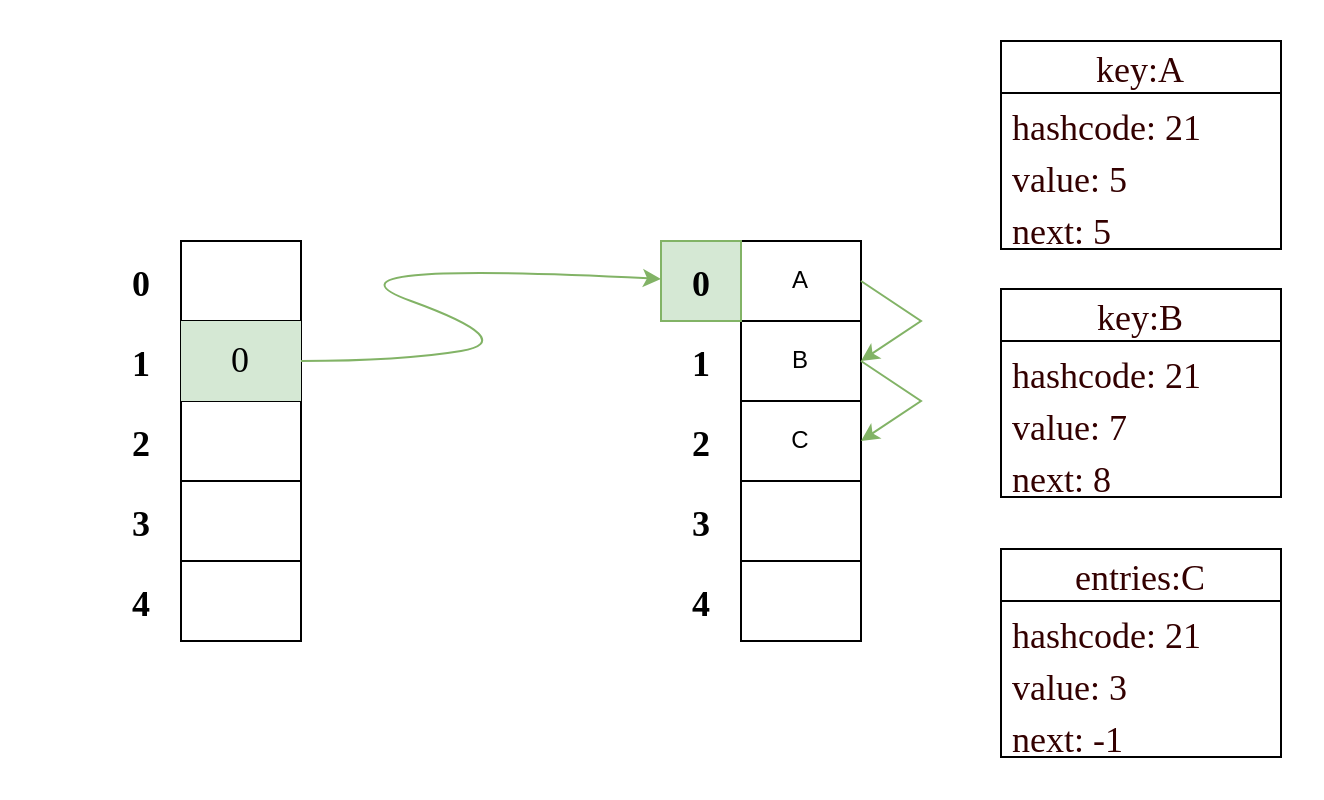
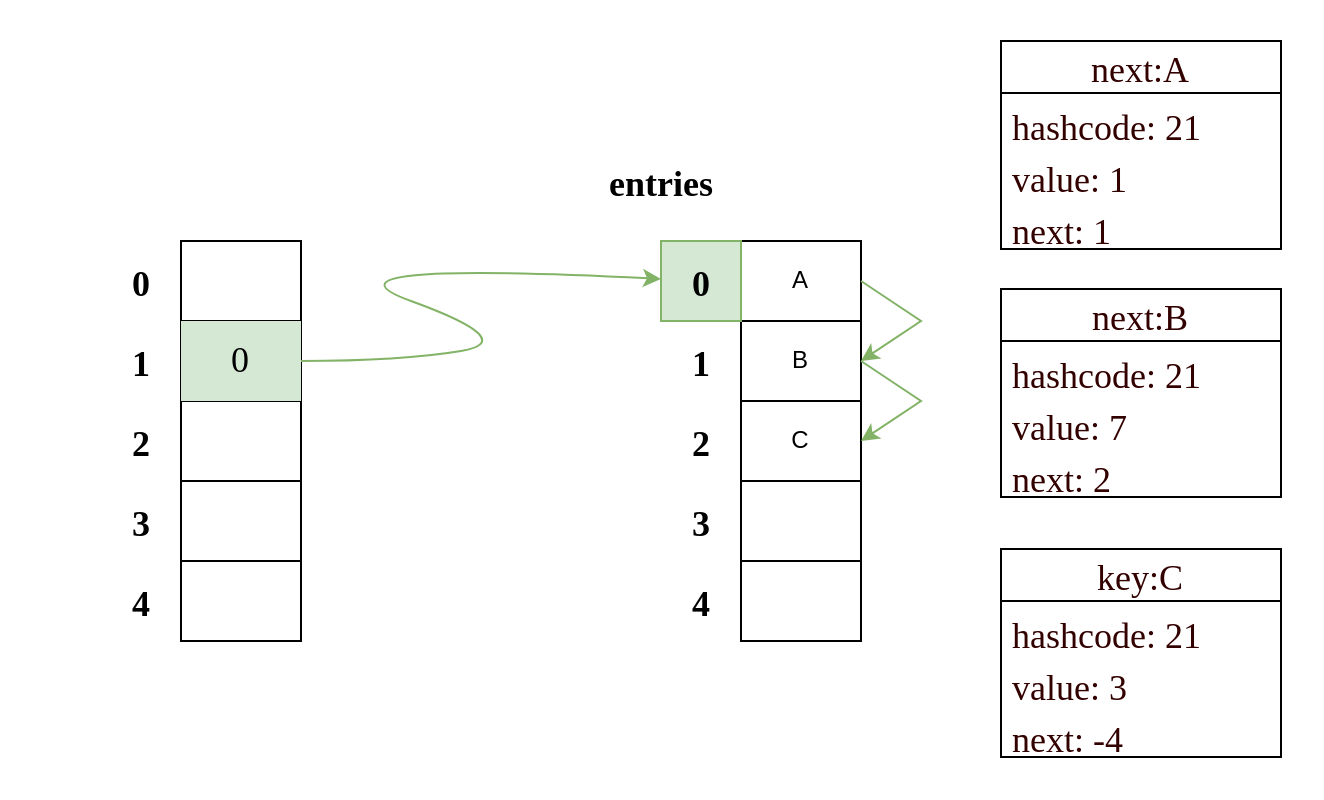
node "key:A": label "key:A" -> "next:A"
node "value: 5": label "value: 5" -> "value: 1"
node "entries": added
node "next: 5": label "next: 5" -> "next: 1"
node "key:B": label "key:B" -> "next:B"
node "next: 8": label "next: 8" -> "next: 2"
node "entries:C": label "entries:C" -> "key:C"
node "next: -1": label "next: -1" -> "next: -4"
